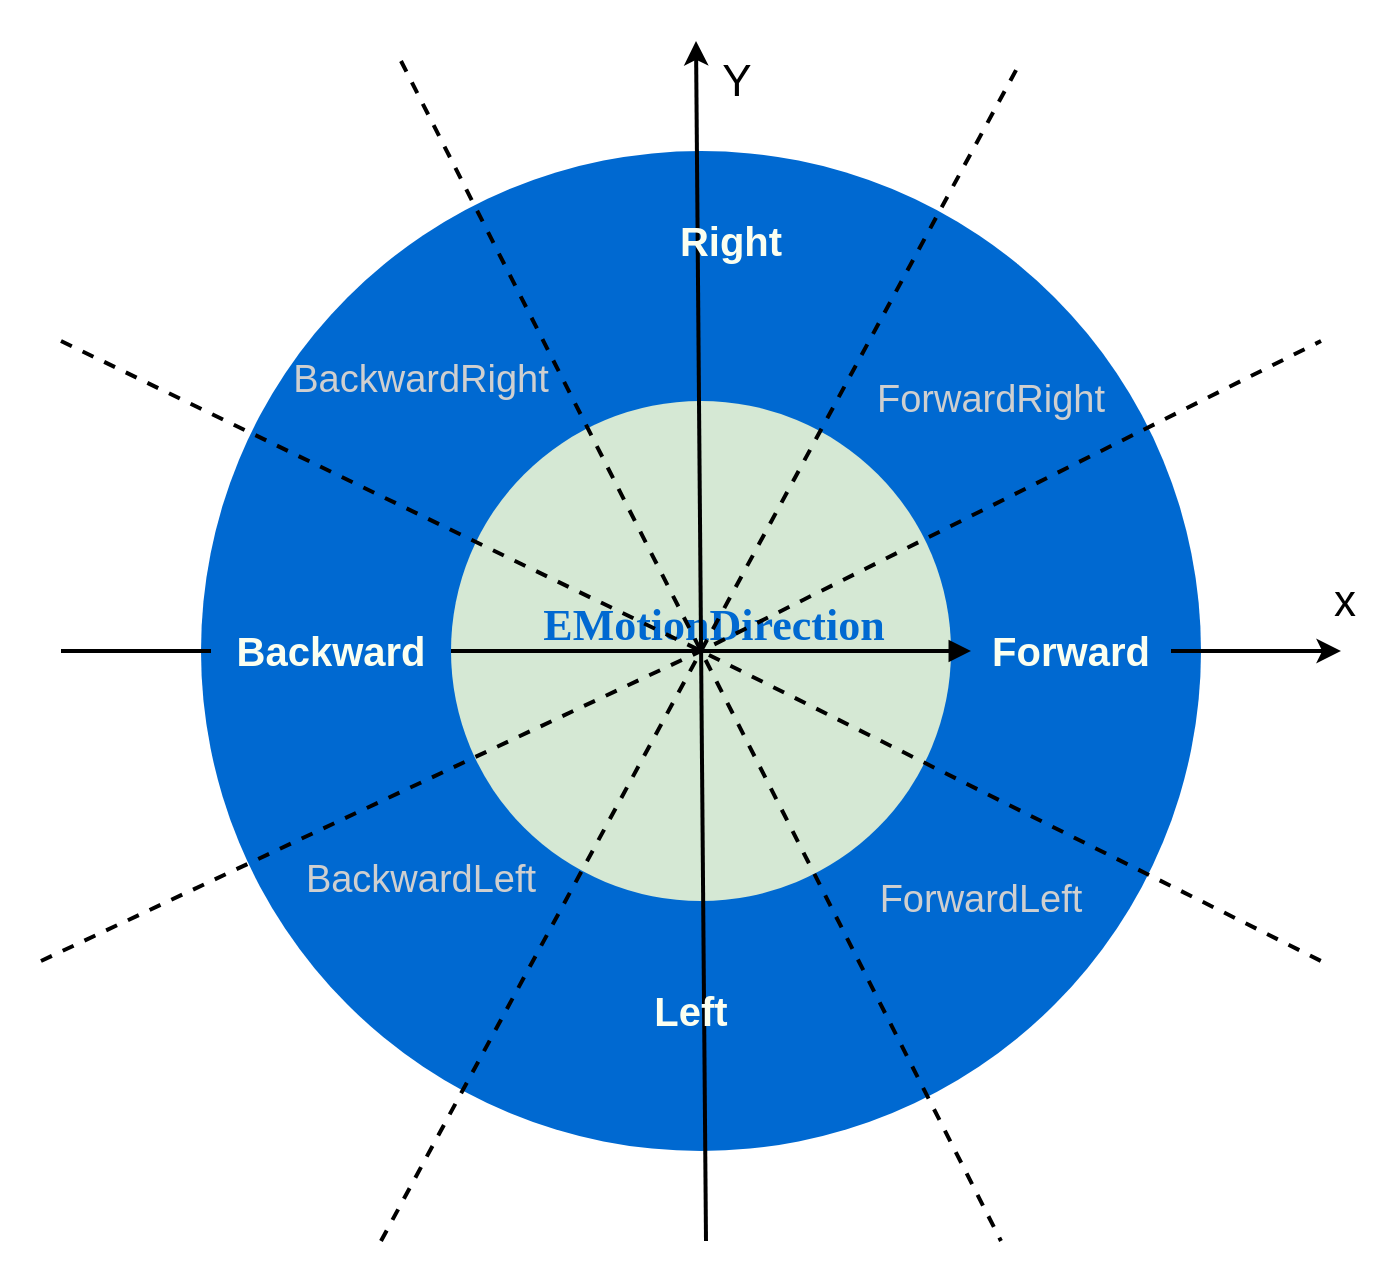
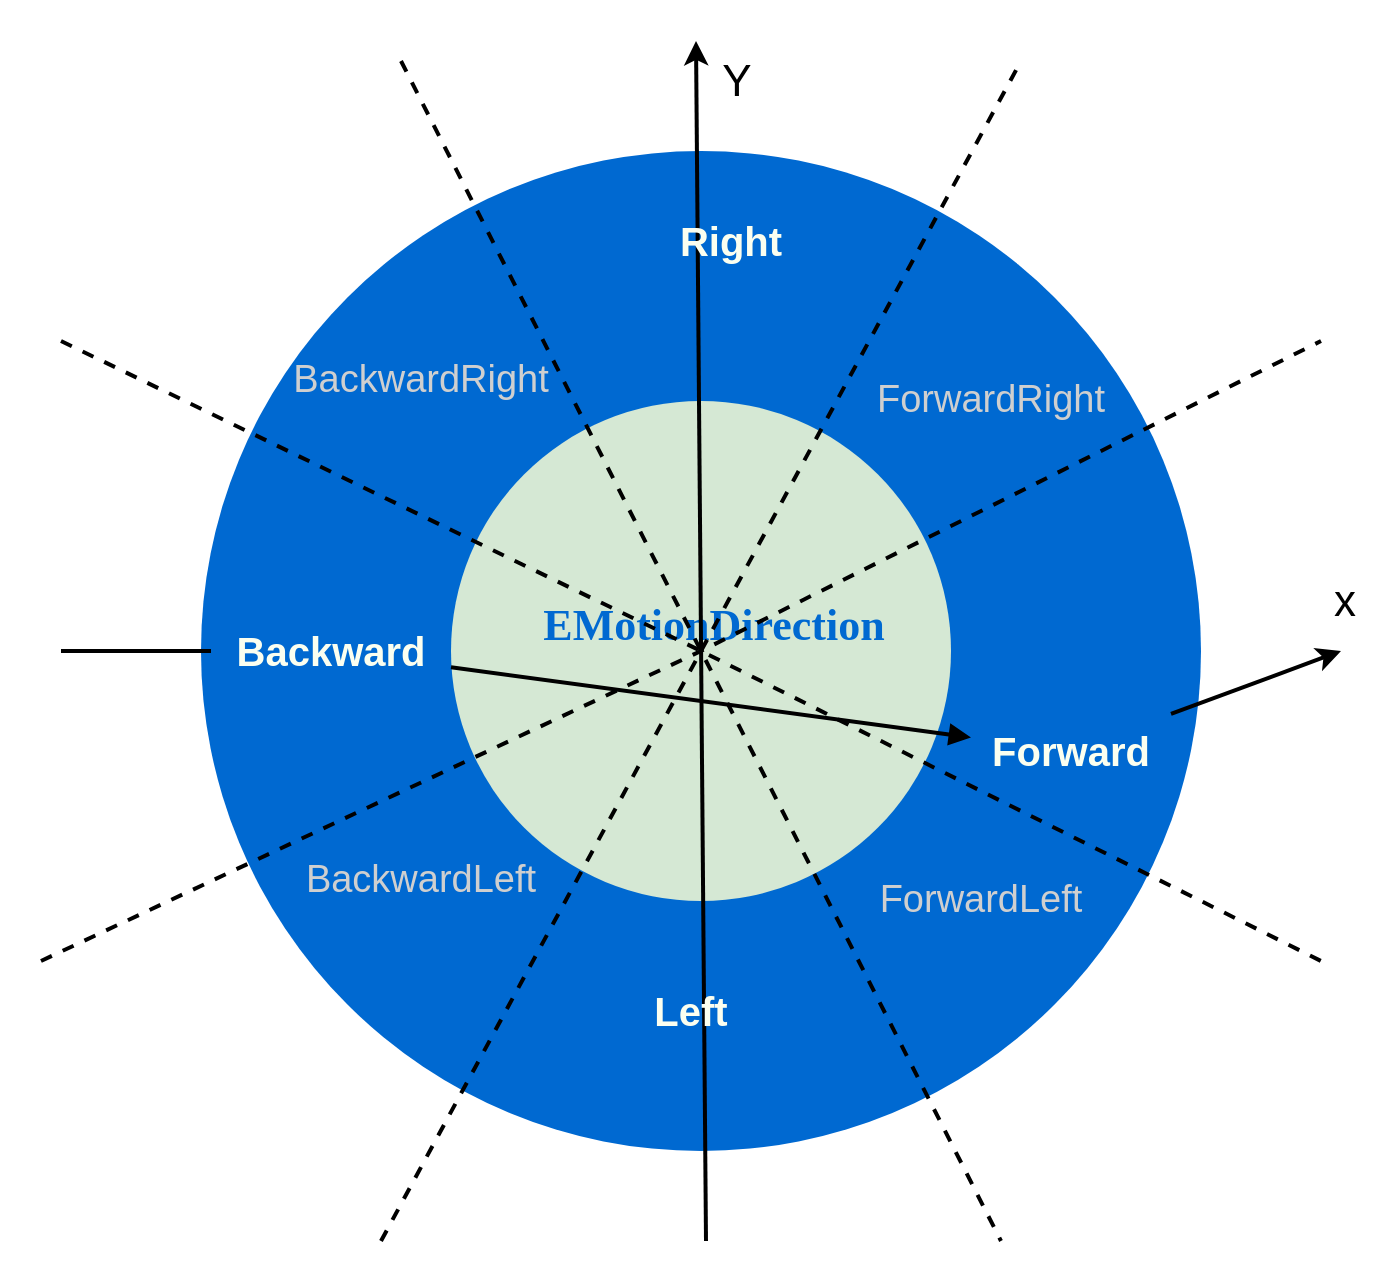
node "Forward": moved (1071, 651) -> (1071, 751)
